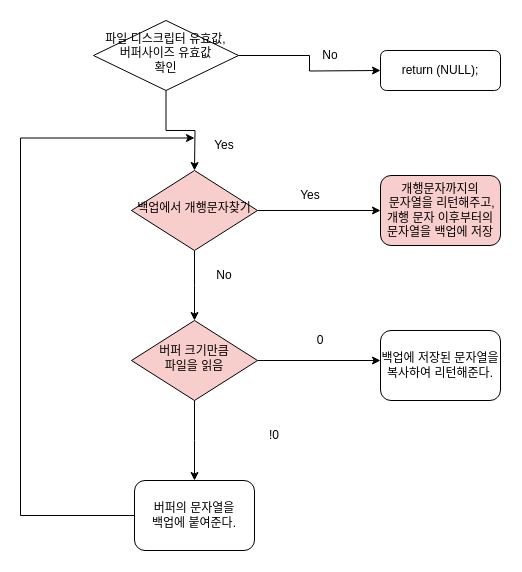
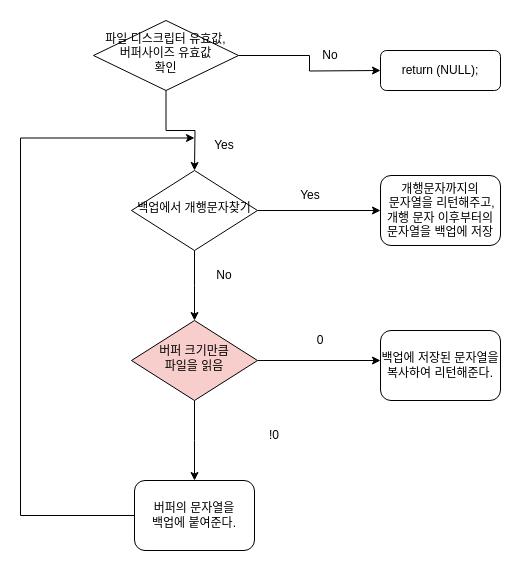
node "백업에서 개행문자찾기": fillcolor #f8cecc -> #ffffff
node "개행문자까지의 문자열을 리턴해주고, 개행 문자 이후부터의 문자열을 백업에 저장": fillcolor #f8cecc -> #ffffff
